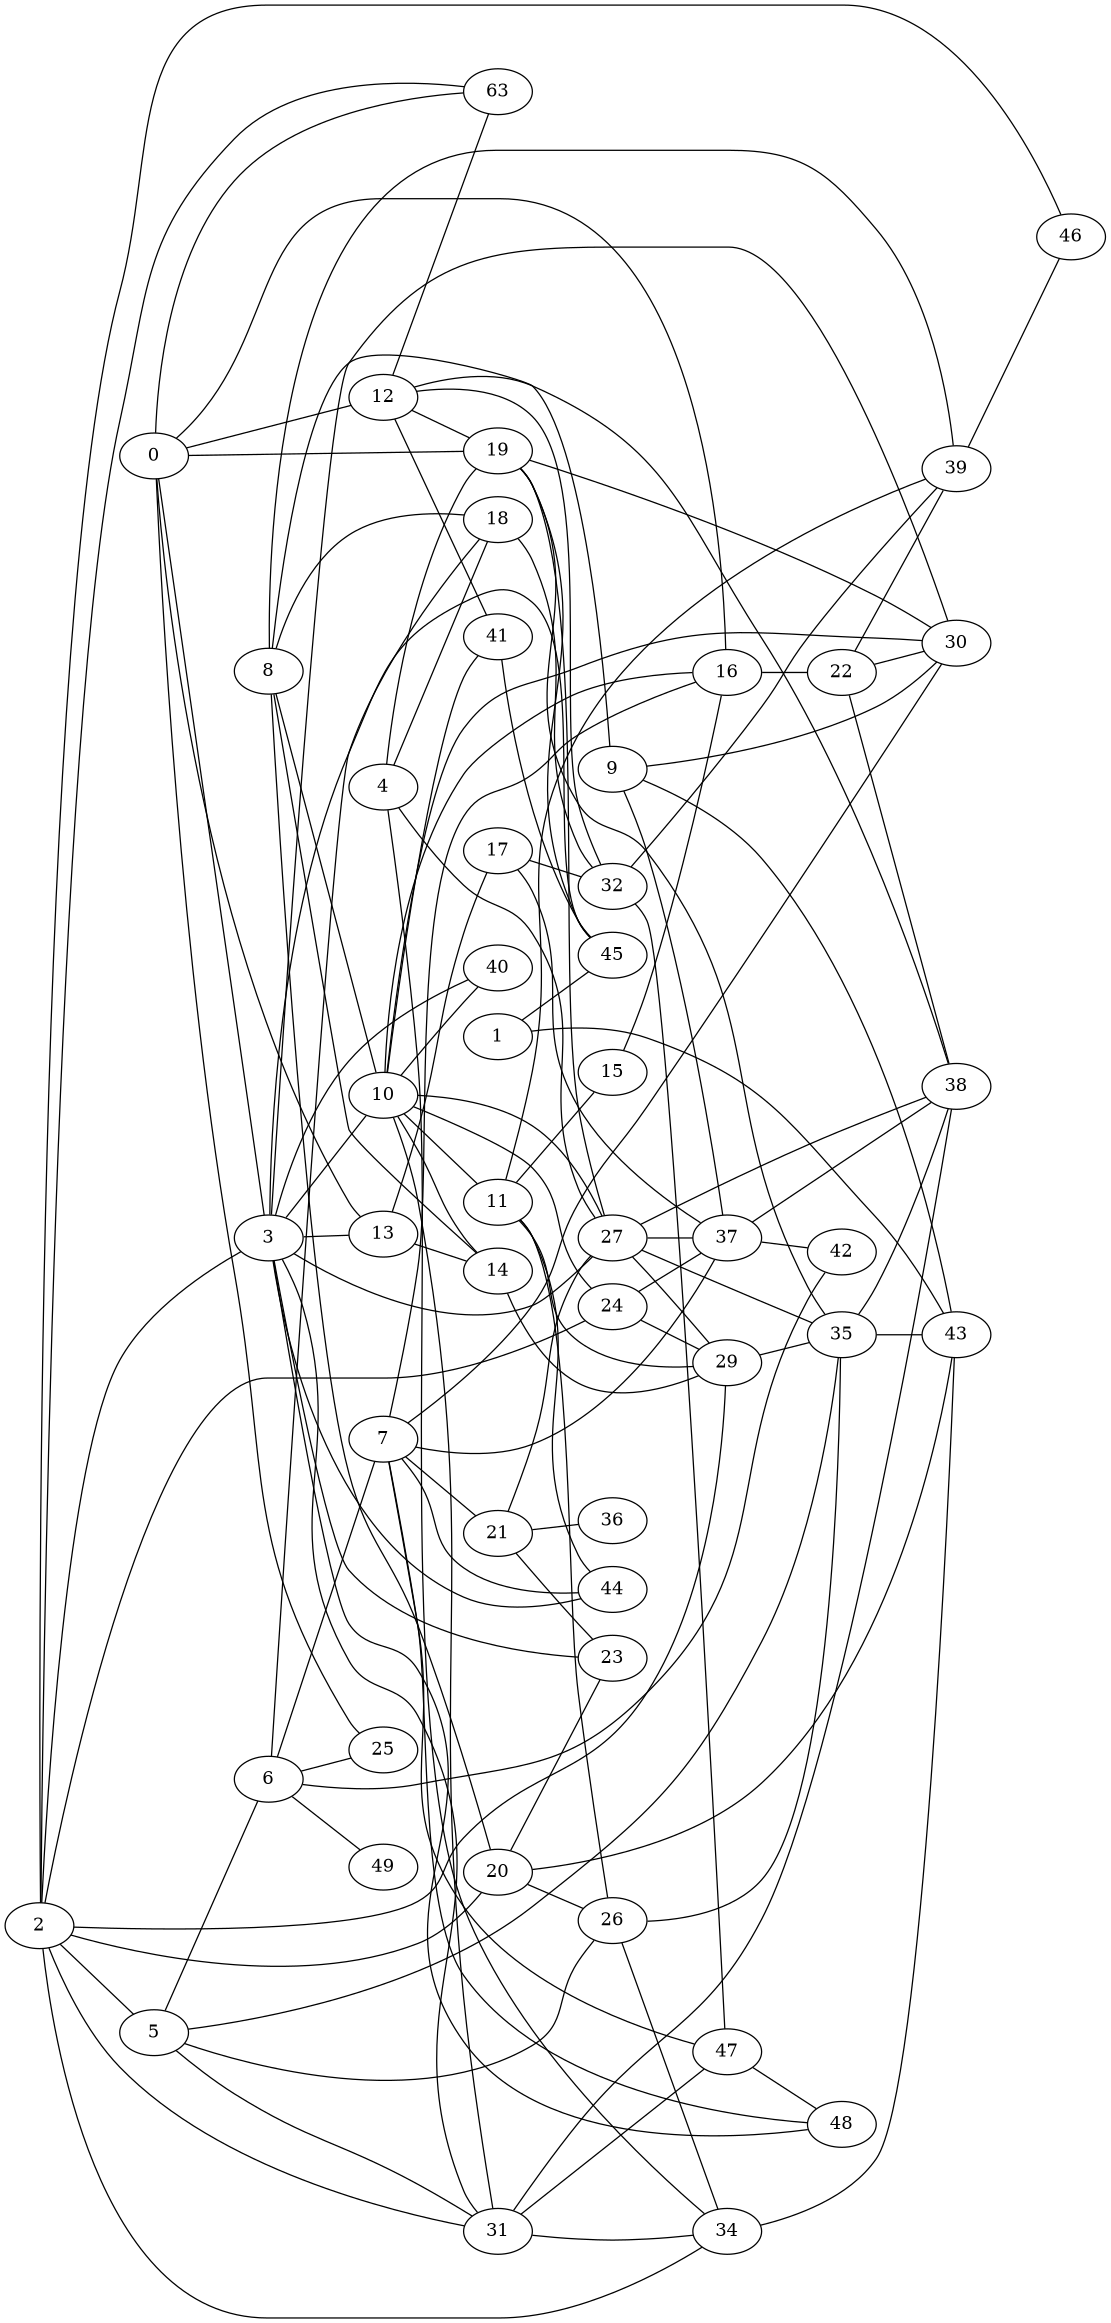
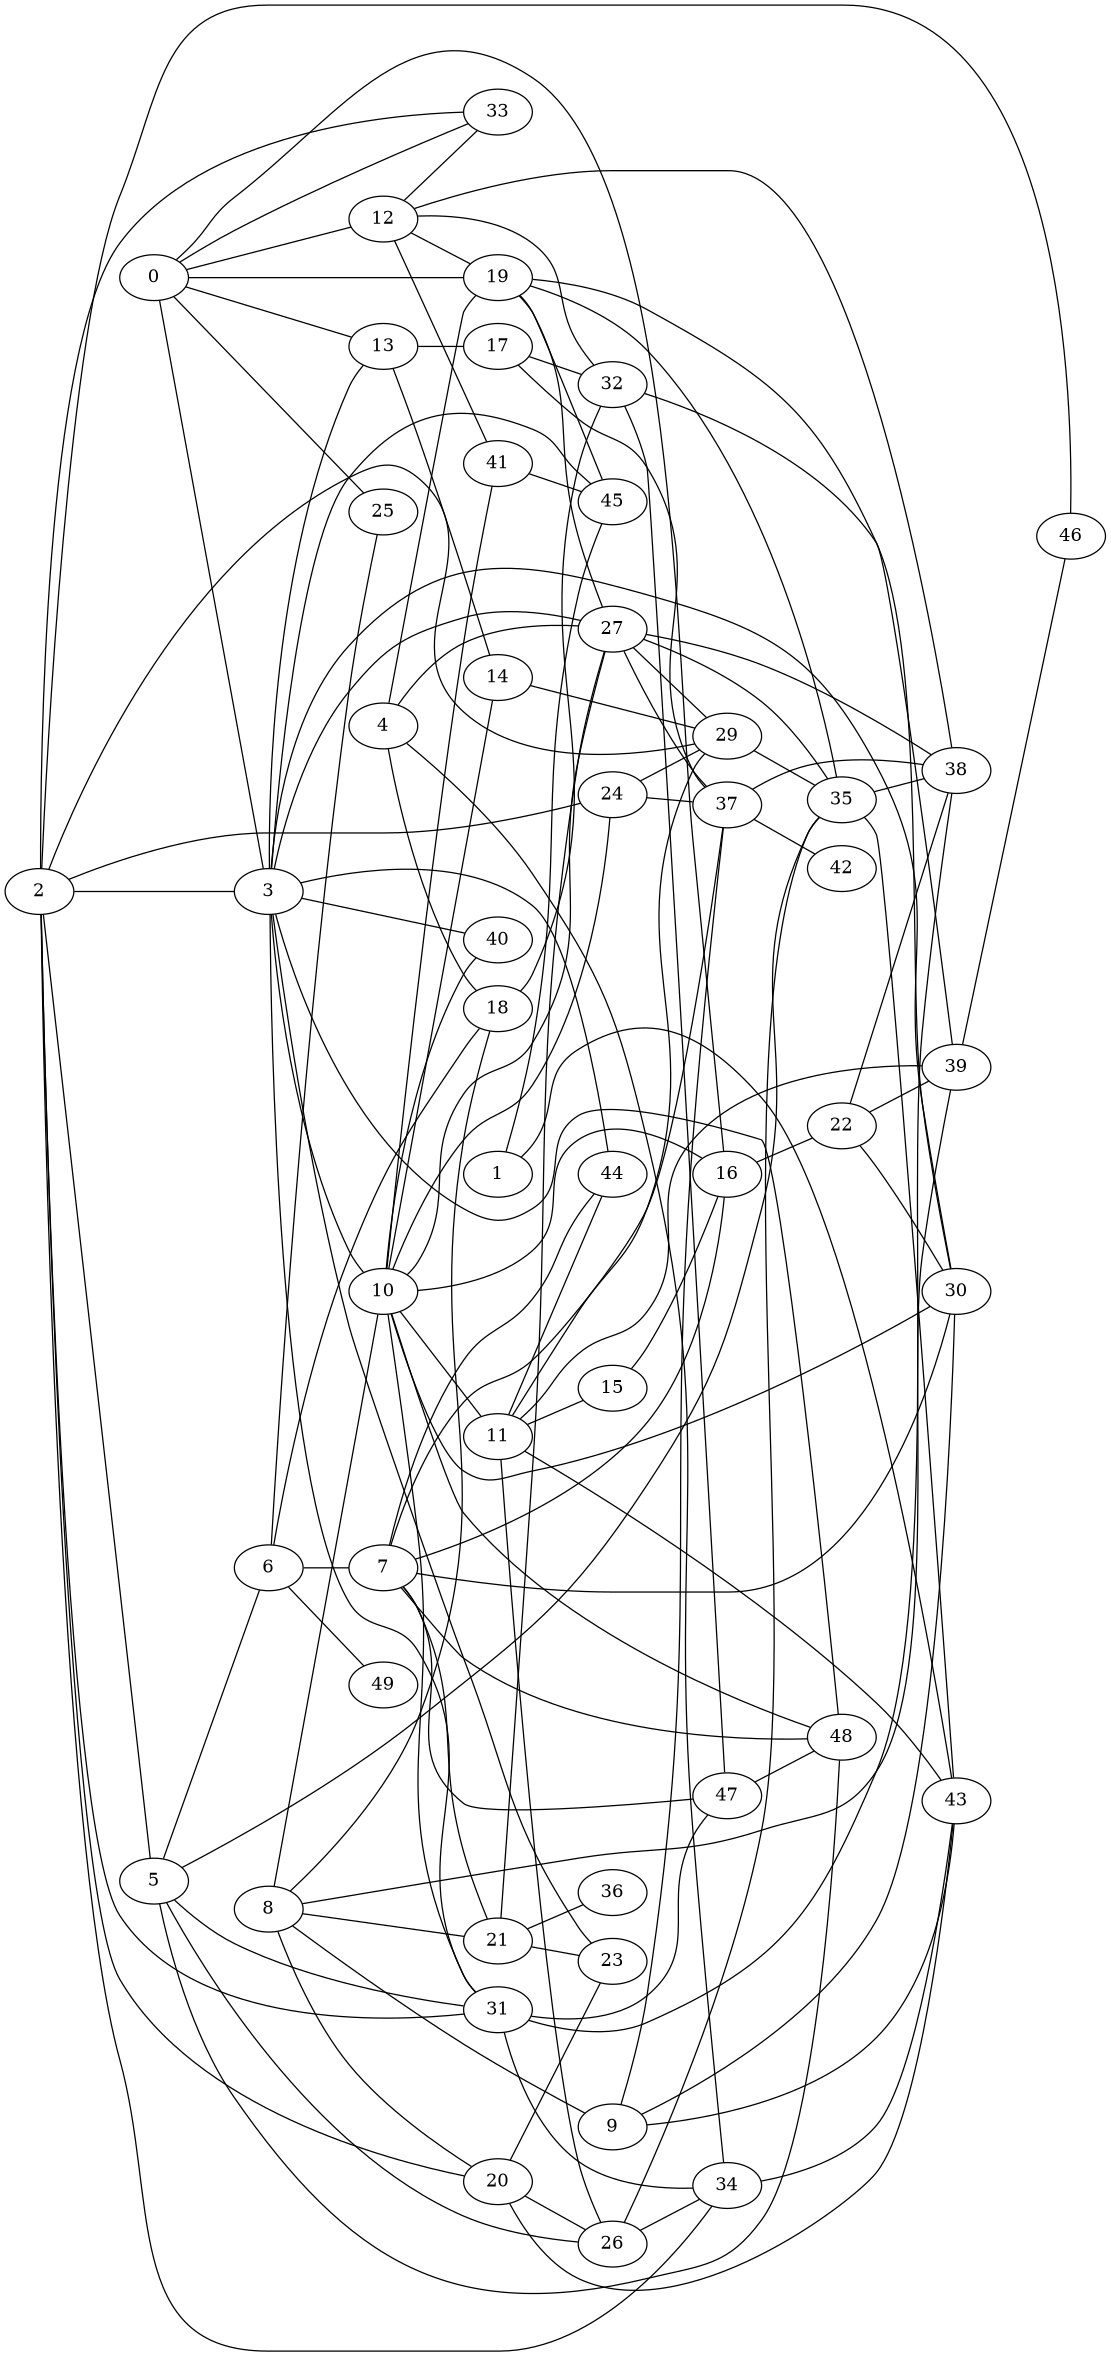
node "63": label "63" -> "33"
edge "8" -- "14": now "8" -- "21"
edge "10" -- "48": added
edge "11" -- "43": added
edge "42" -- "6": removed
edge "48" -- "5": added
